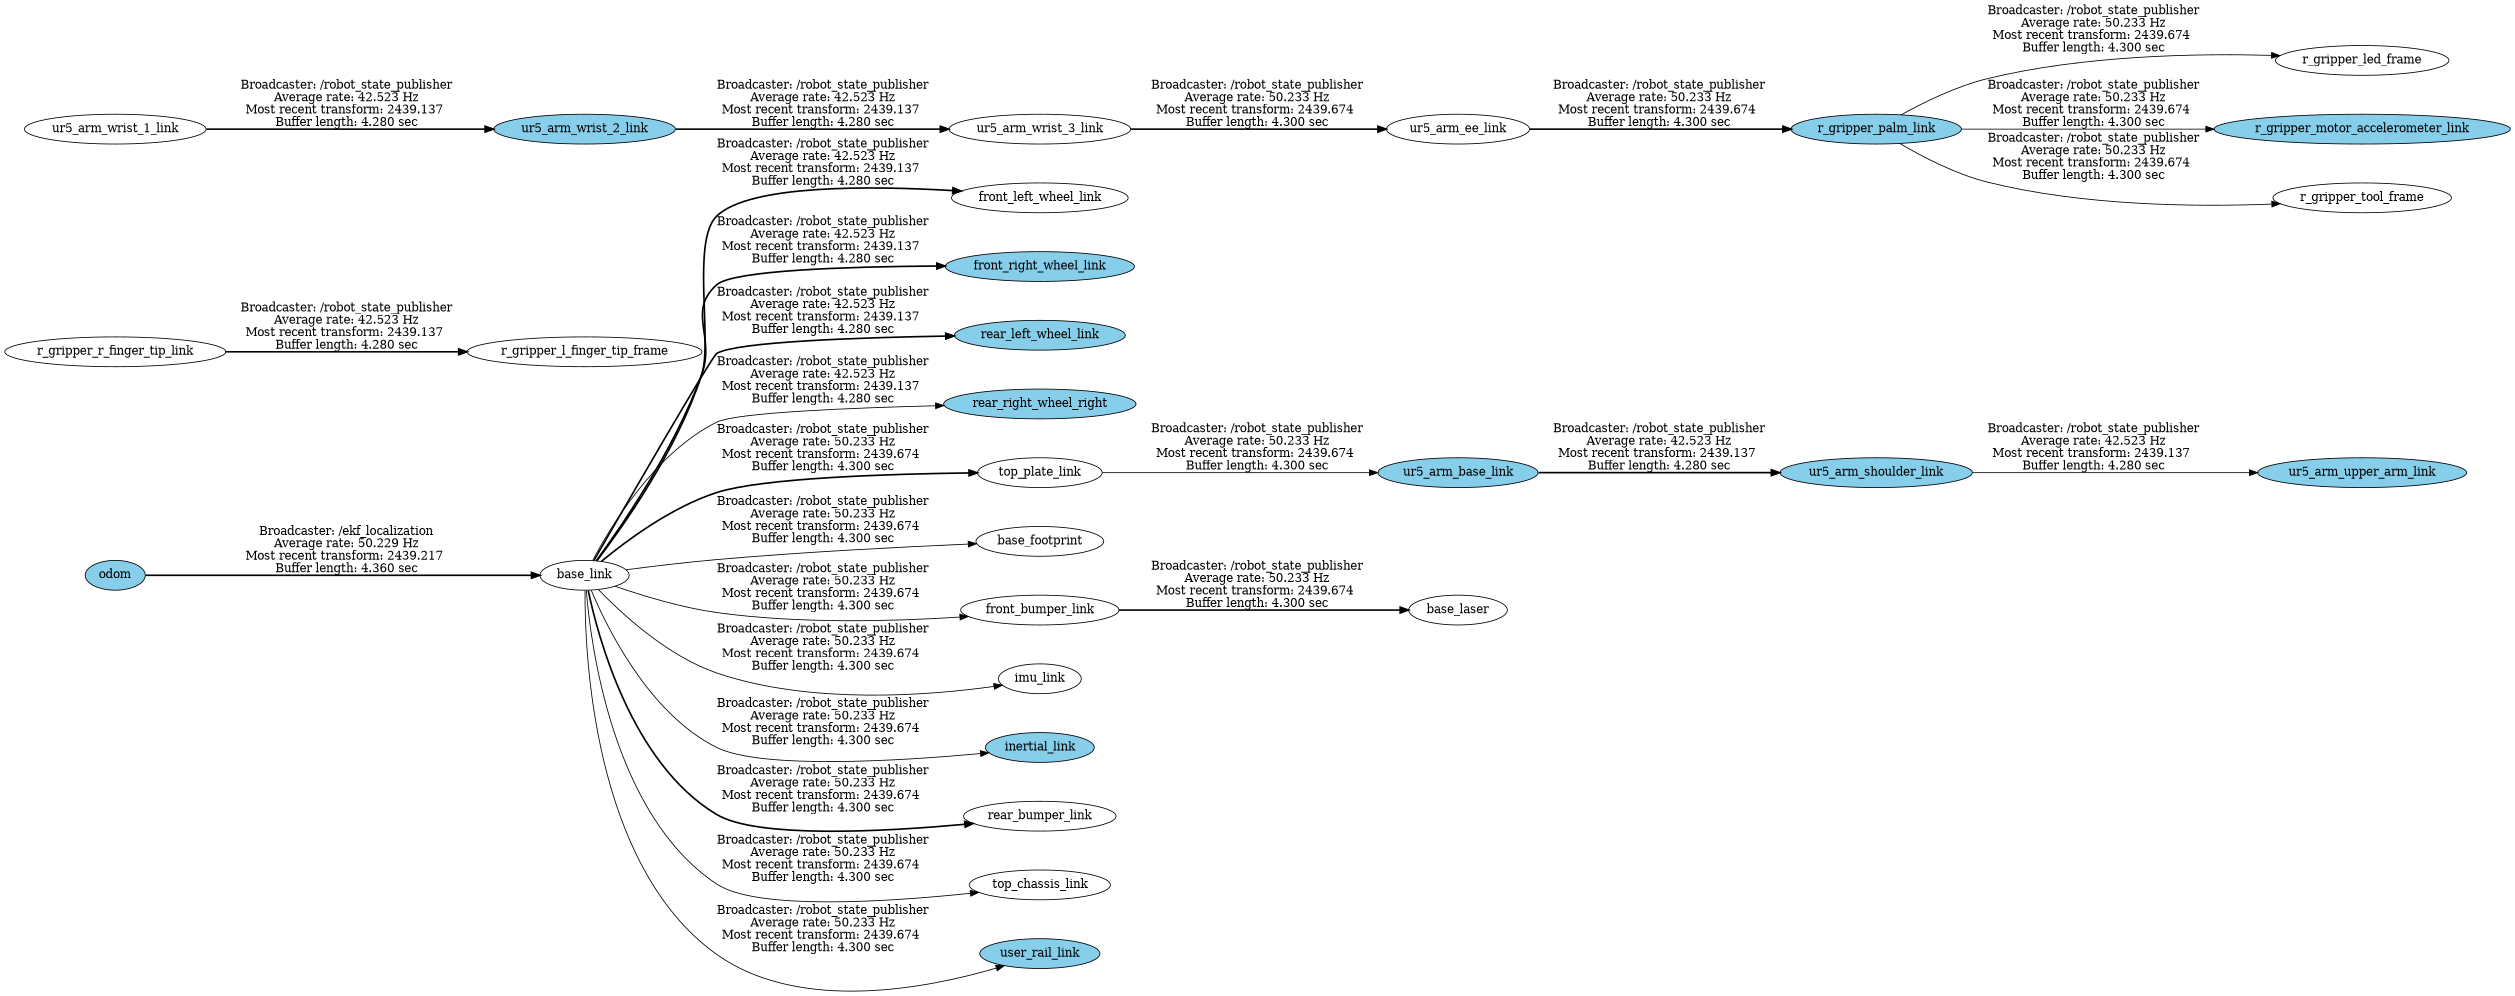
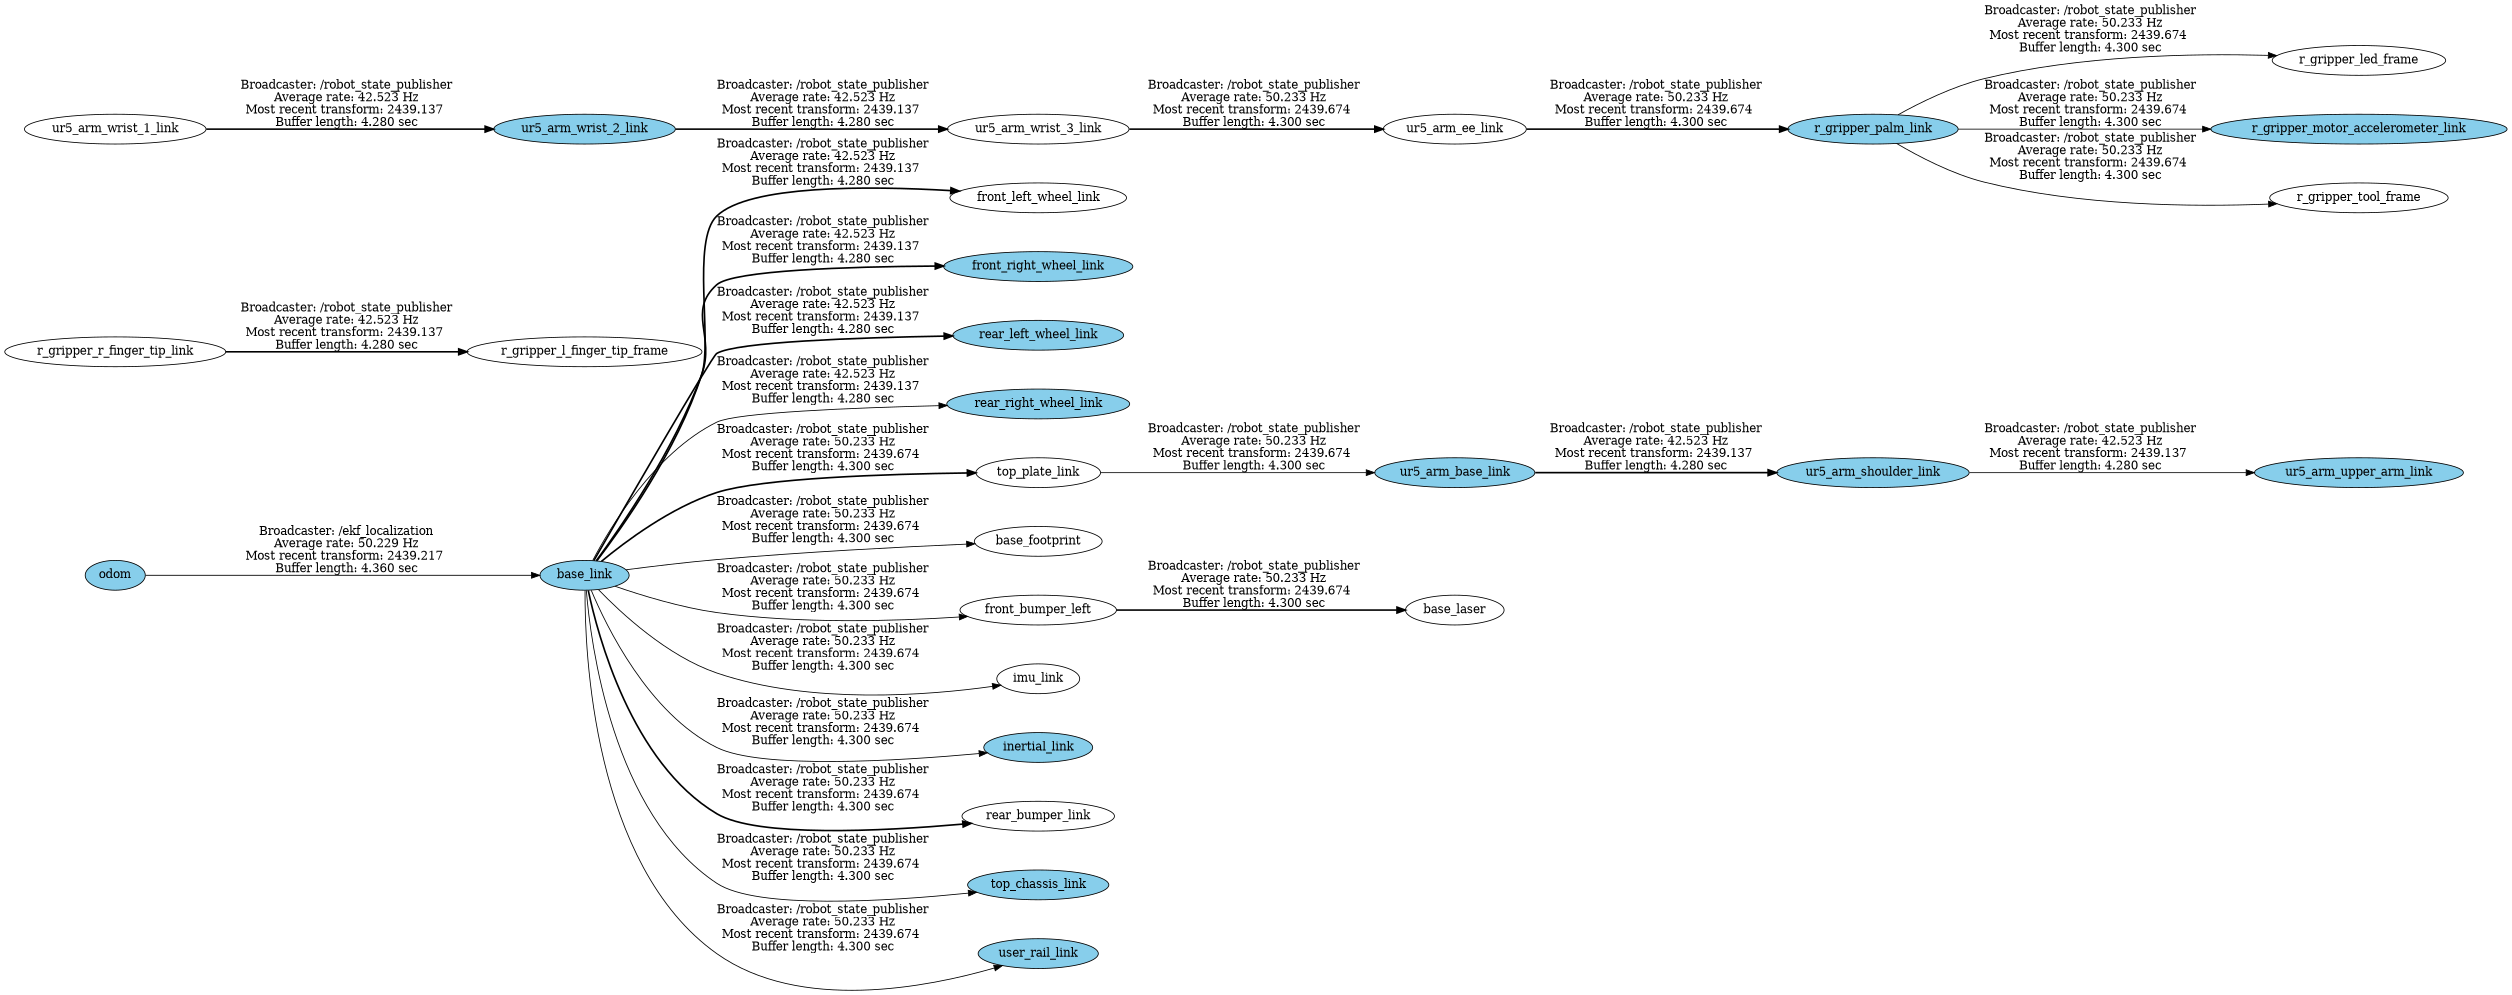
node "rear_right_wheel_right": label "rear_right_wheel_right" -> "rear_right_wheel_link"
edge "odom" -> "base_link": style bold -> solid
node "base_link": fillcolor white -> skyblue
node "front_bumper_link": label "front_bumper_link" -> "front_bumper_left"
node "top_chassis_link": fillcolor white -> skyblue
